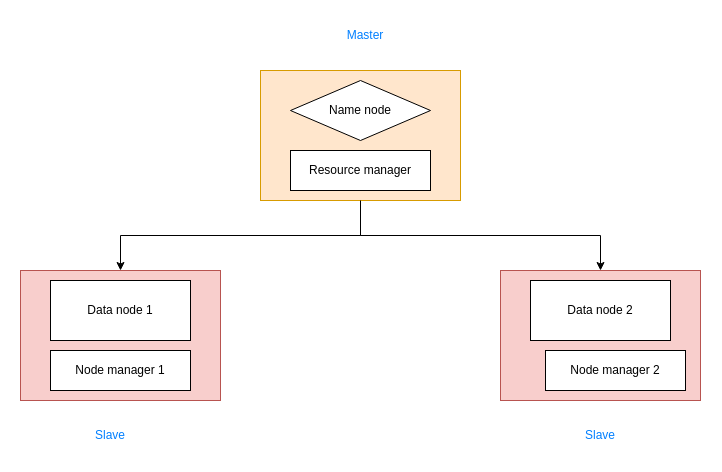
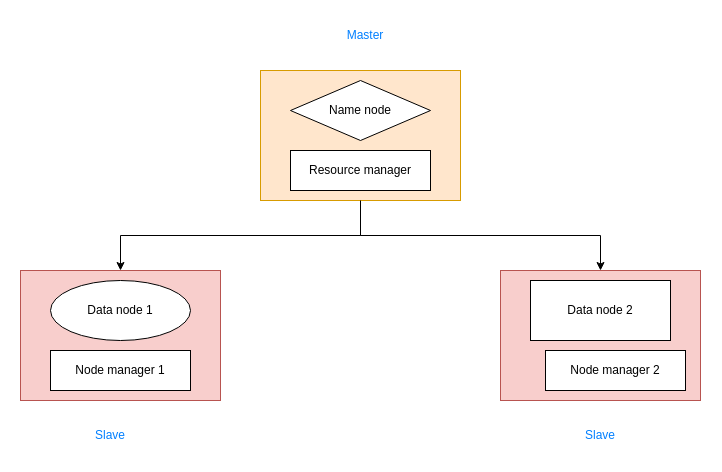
node "Data node 1": shape rectangle -> ellipse
